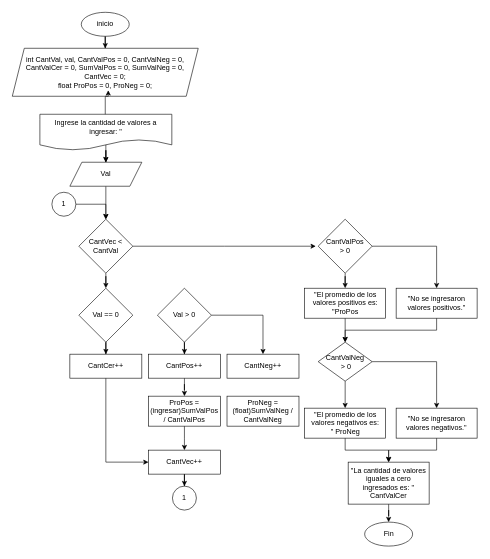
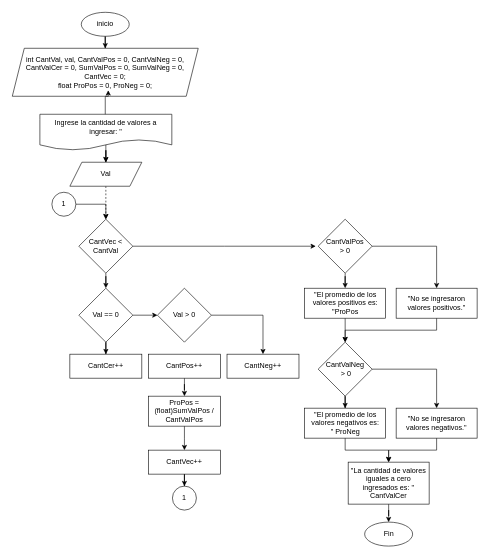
edge "Val" -> "CantVec < CantVal": style solid -> dashed
edge "Val == 0" -> "Val > 0": added
edge "Val > 0" -> "CantPos++": removed
node "CantValNeg > 0": size 54x39 -> 54x54
node "ProPos = (ingresar)SumValPos / CantValPos": label "ProPos = (ingresar)SumValPos / CantValPos" -> "ProPos = (float)SumValPos / CantValPos"
node "ProNeg = (float)SumValNeg / CantValNeg": removed
edge "CantCer++" -> "CantVec++": removed
